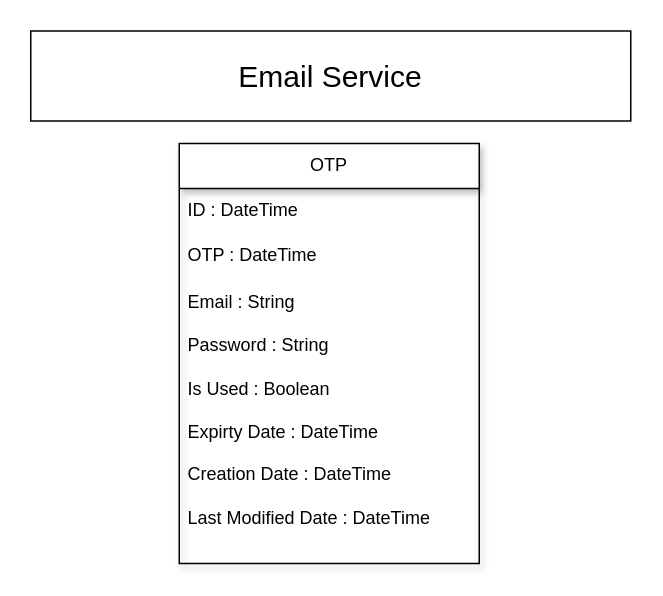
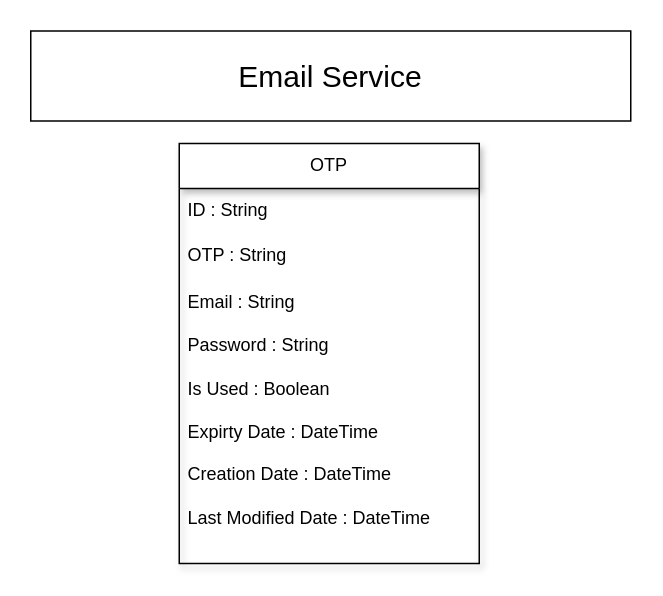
node "ID : DateTime": label "ID : DateTime" -> "ID : String"
node "OTP : DateTime": label "OTP : DateTime" -> "OTP : String"
